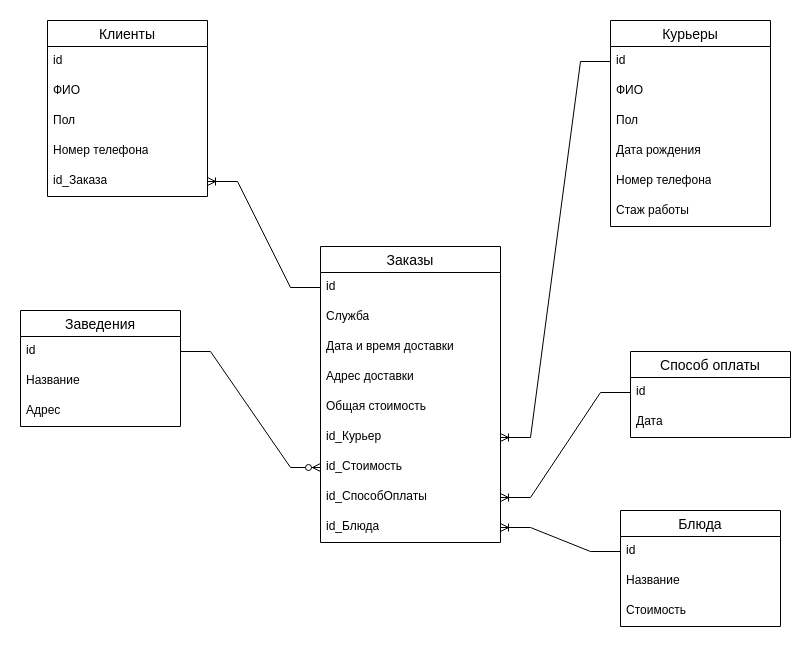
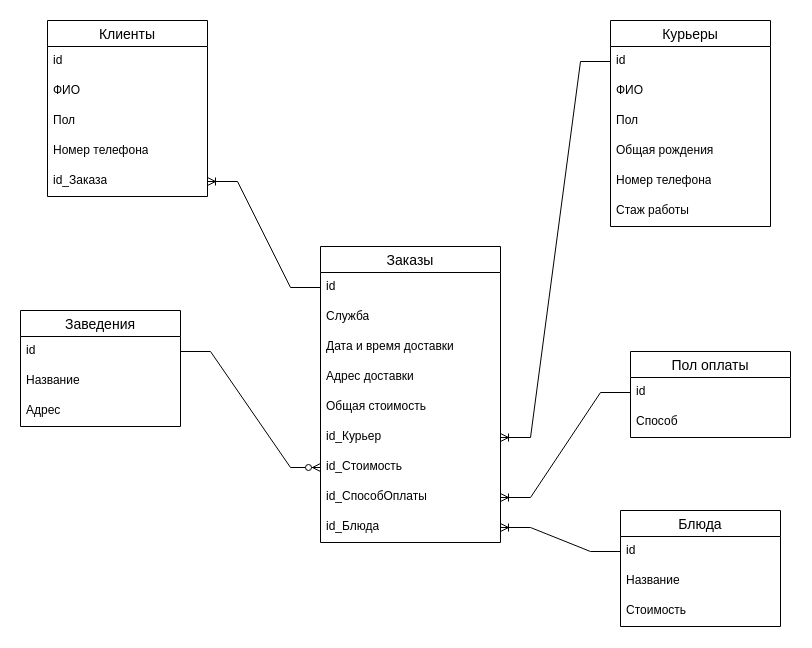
node "Дата рождения": label "Дата рождения" -> "Oбщая рождения"
node "Способ оплаты": label "Способ оплаты" -> "Пол оплаты"
node "Дата": label "Дата" -> "Способ"
